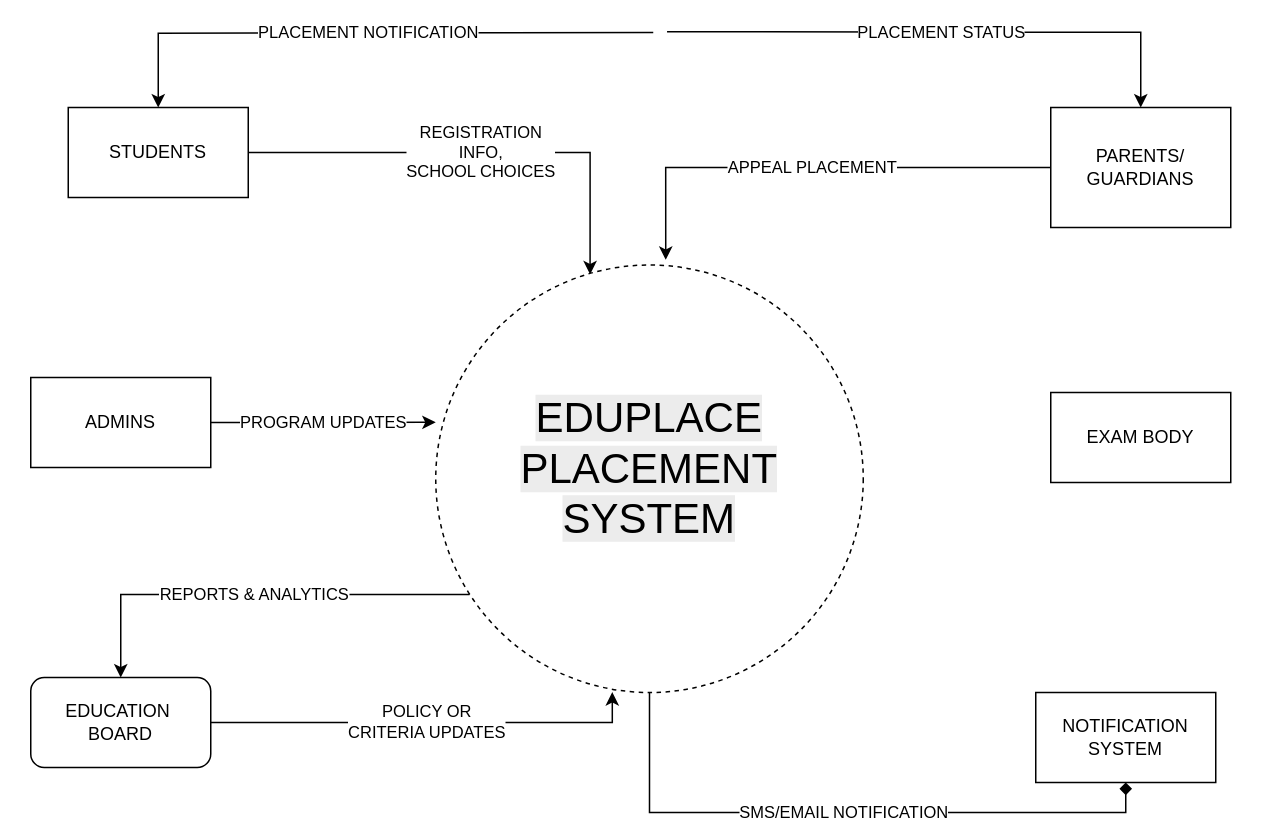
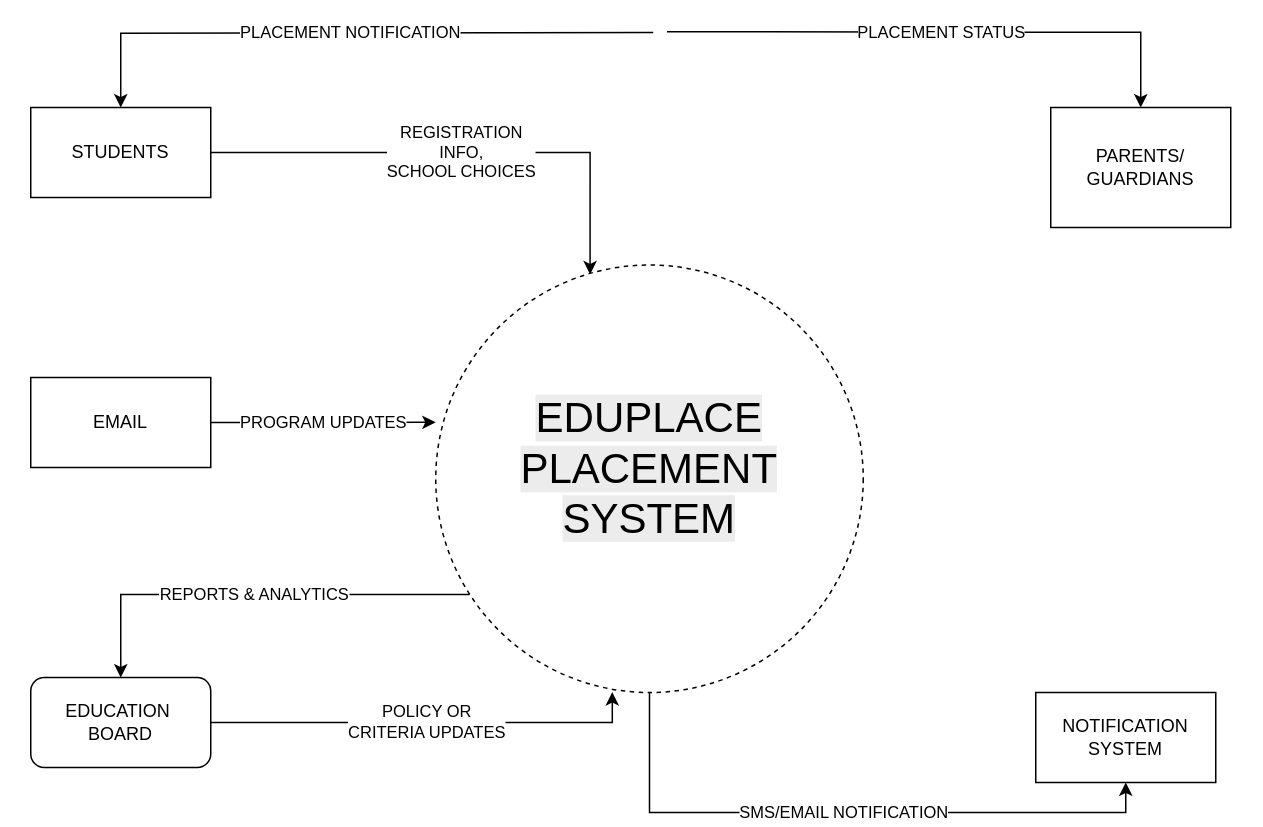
node "STUDENTS": moved (158, 152) -> (121, 152)
edge "PARENTS/ GUARDIANS" -> "EDUPLACE PLACEMENT SYSTEM": removed, label "APPEAL PLACEMENT"
node "ADMINS": label "ADMINS" -> "EMAIL"
node "EXAM BODY": removed
edge "EDUPLACE PLACEMENT SYSTEM" -> "NOTIFICATION SYSTEM": arrowhead diamond -> classic
